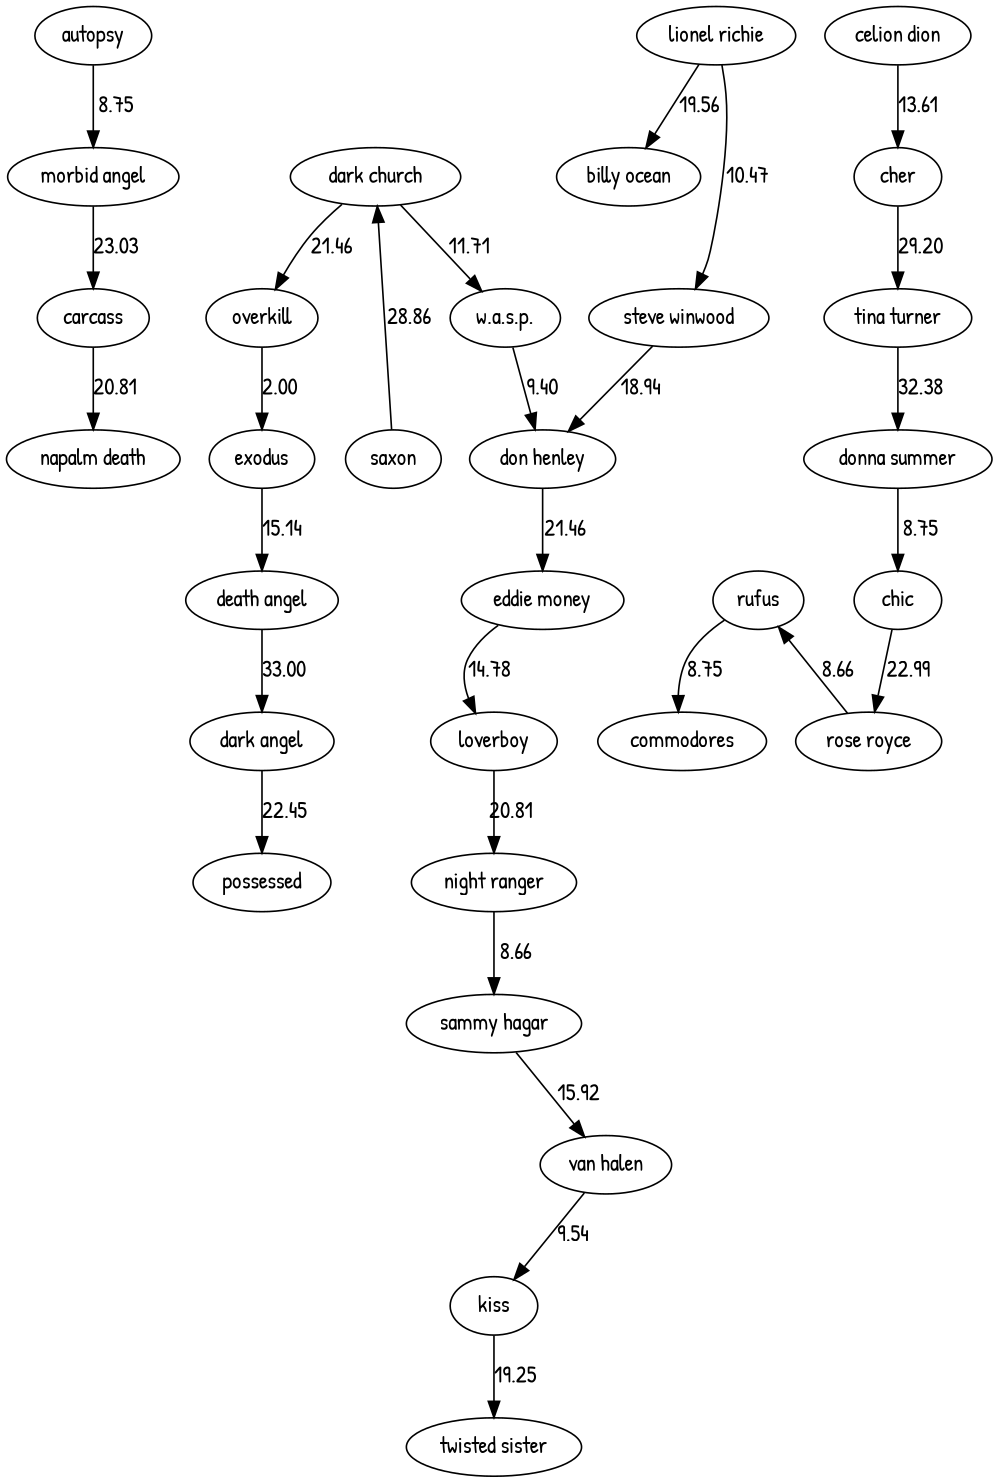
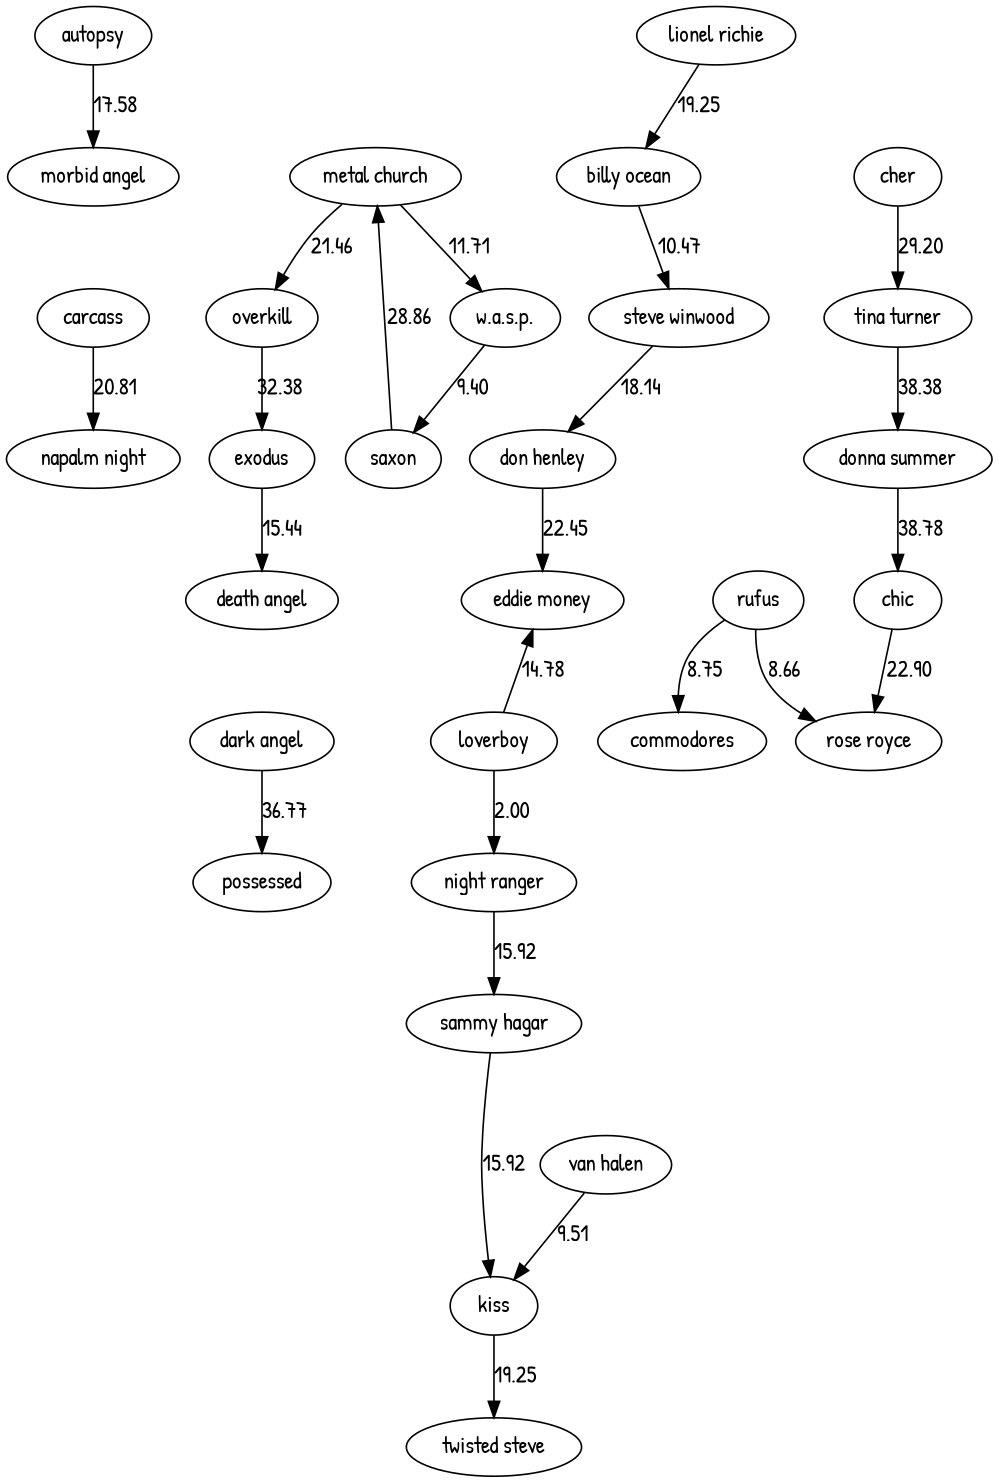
node "celion dion": removed
edge "autopsy" -> "morbid angel": label "8.75" -> "17.58"
edge "lionel richie" -> "billy ocean": label "19.56" -> "19.25"
edge "lionel richie" -> "steve winwood": now "billy ocean" -> "steve winwood"
node "dark church": label "dark church" -> "metal church"
edge "morbid angel" -> "carcass": removed, label "23.03"
edge "w.a.s.p." -> "don henley": now "w.a.s.p." -> "saxon"
edge "overkill" -> "exodus": label "2.00" -> "32.38"
edge "steve winwood" -> "don henley": label "18.94" -> "18.14"
edge "tina turner" -> "donna summer": label "32.38" -> "38.38"
node "napalm death": label "napalm death" -> "napalm night"
edge "exodus" -> "death angel": label "15.14" -> "15.44"
edge "don henley" -> "eddie money": label "21.46" -> "22.45"
edge "donna summer" -> "chic": label "8.75" -> "38.78"
edge "eddie money" -> "loverboy": reversed
edge "death angel" -> "dark angel": removed, label "33.00"
edge "chic" -> "rose royce": label "22.99" -> "22.90"
edge "rose royce" -> "rufus": reversed
edge "dark angel" -> "possessed": label "22.45" -> "36.77"
edge "loverboy" -> "night ranger": label "20.81" -> "2.00"
edge "night ranger" -> "sammy hagar": label "8.66" -> "15.92"
edge "sammy hagar" -> "van halen": now "sammy hagar" -> "kiss"
edge "van halen" -> "kiss": label "9.54" -> "9.51"
node "twisted sister": label "twisted sister" -> "twisted steve"
